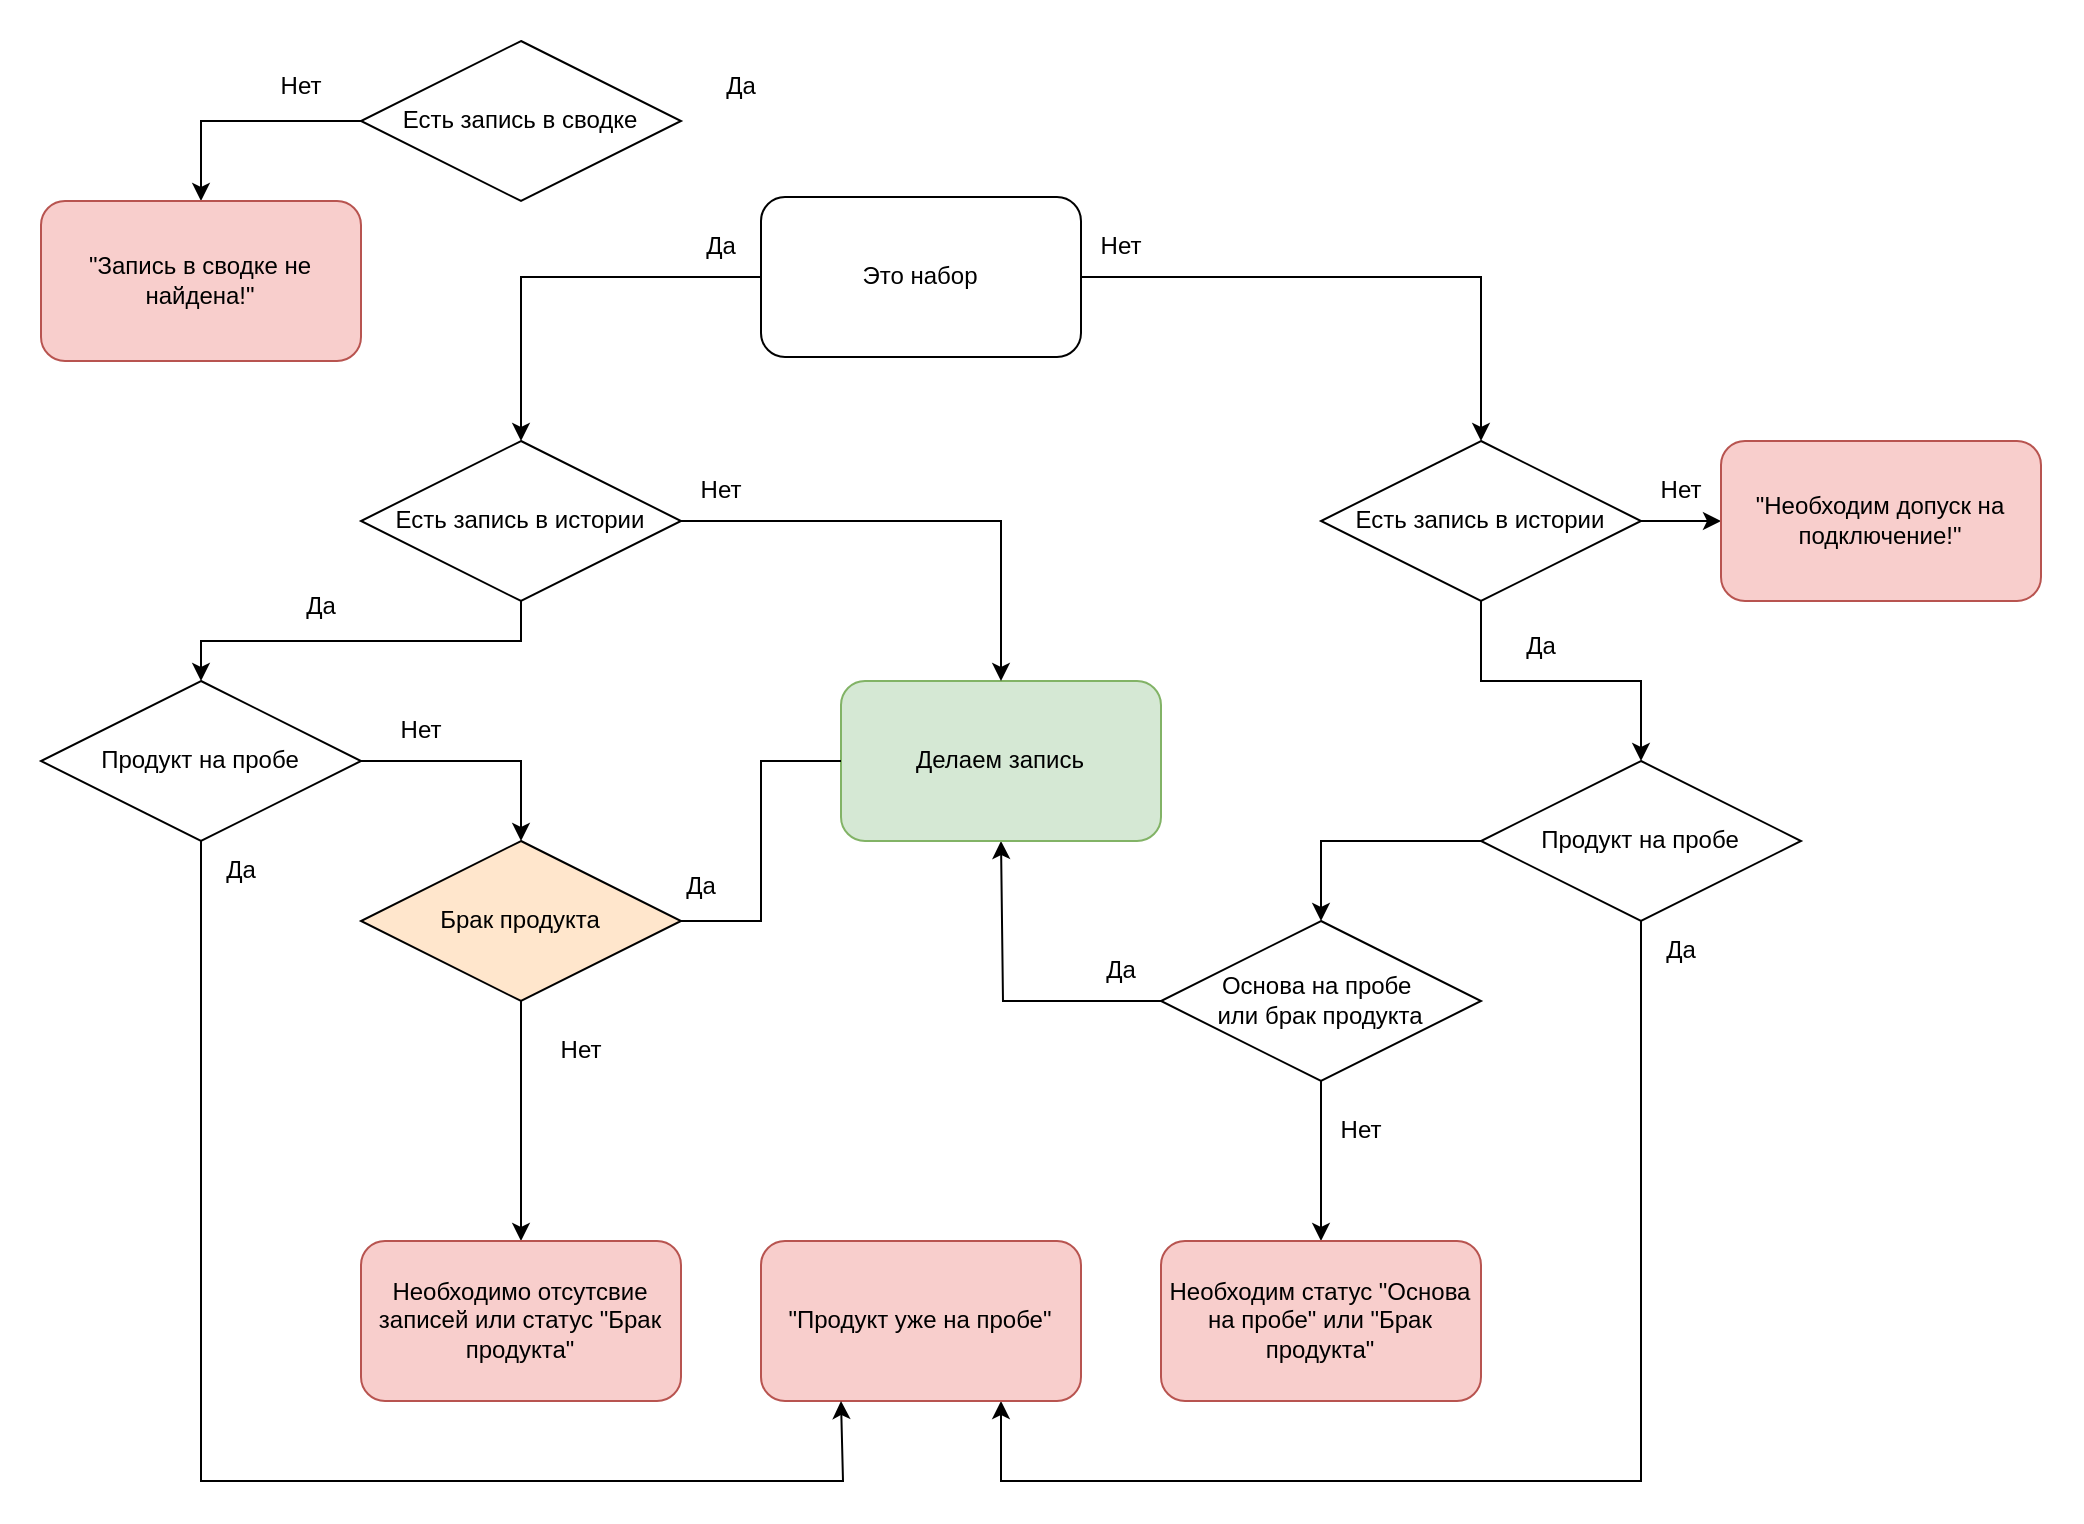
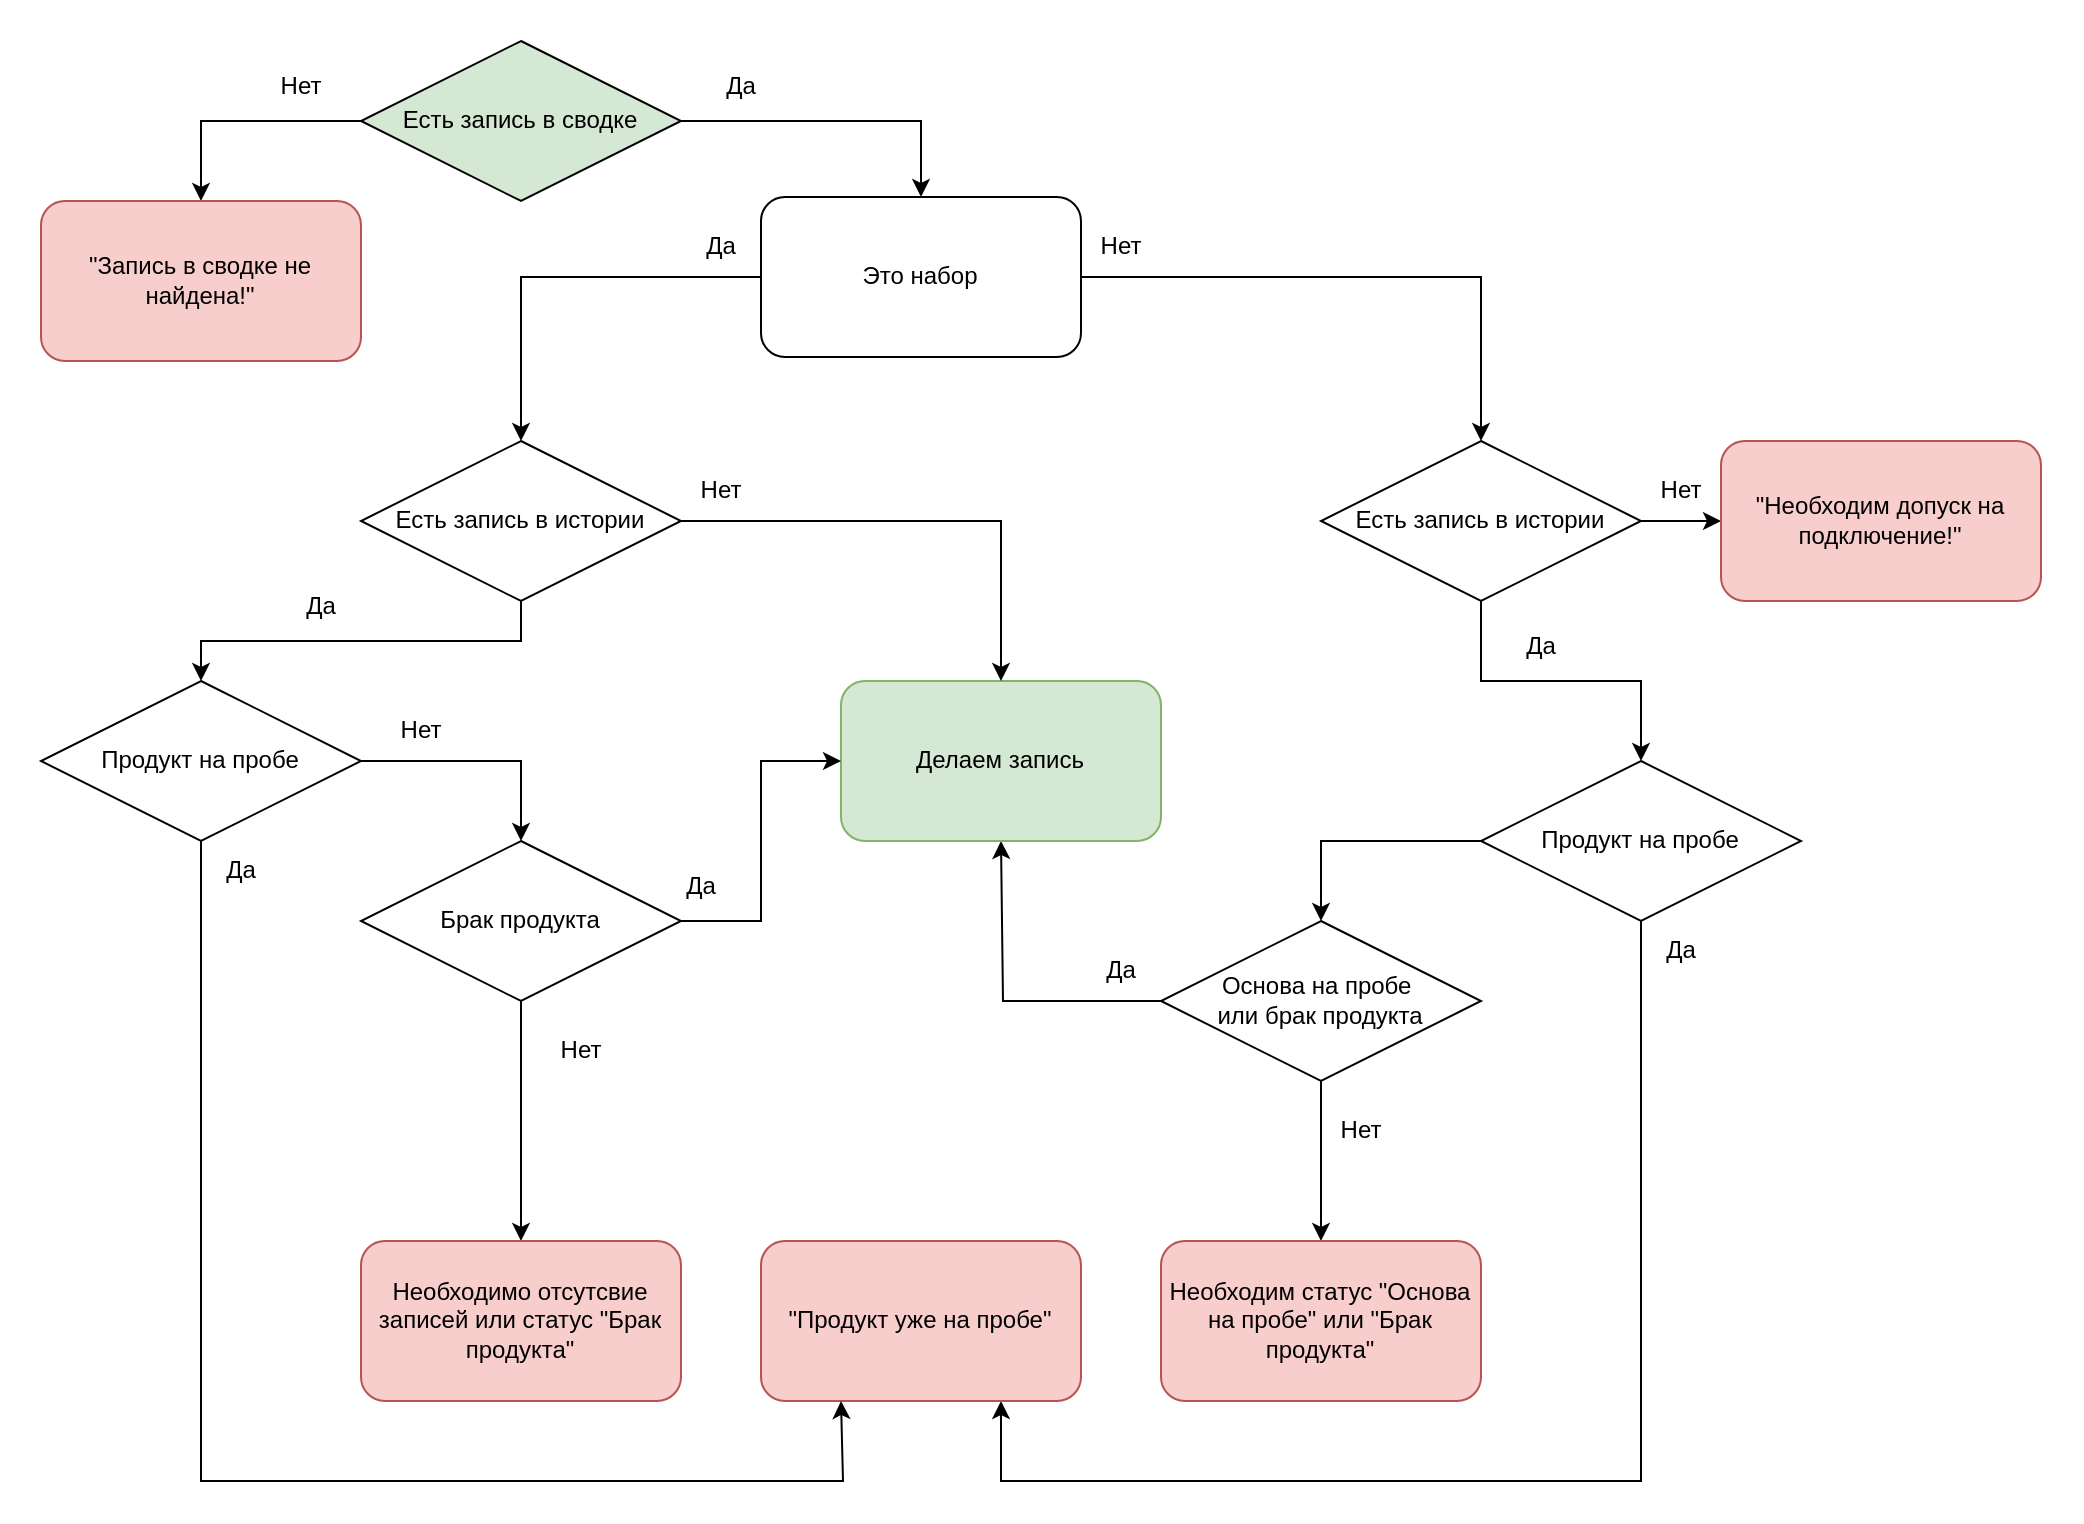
node "Есть запись в сводке": fillcolor #ffffff -> #d5e8d4
edge "Есть запись в сводке" -> "Это набор": added
edge "Делаем запись" -- "Брак продукта": arrowhead none -> classic
node "Брак продукта": fillcolor #ffe6cc -> #ffffff
